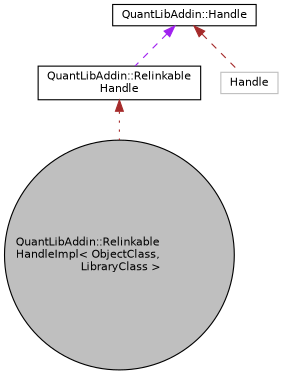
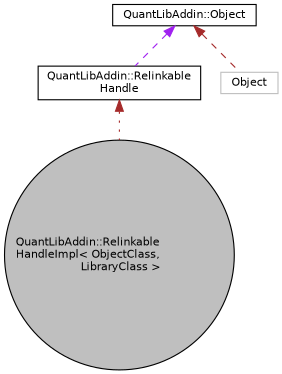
node "QuantLibAddin::Handle": label "QuantLibAddin::Handle" -> "QuantLibAddin::Object"
node "Handle": label "Handle" -> "Object"
